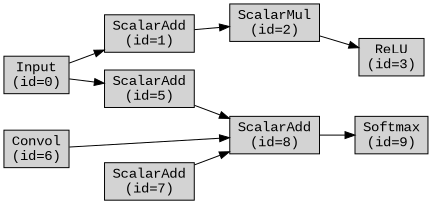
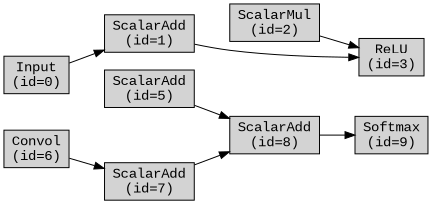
edge "ScalarAdd (id=1)" -> "ScalarMul (id=2)": now "ScalarAdd (id=1)" -> "ReLU (id=3)"
edge "Input (id=0)" -> "ScalarAdd (id=5)": removed
edge "Convol (id=6)" -> "ScalarAdd (id=8)": now "Convol (id=6)" -> "ScalarAdd (id=7)"
